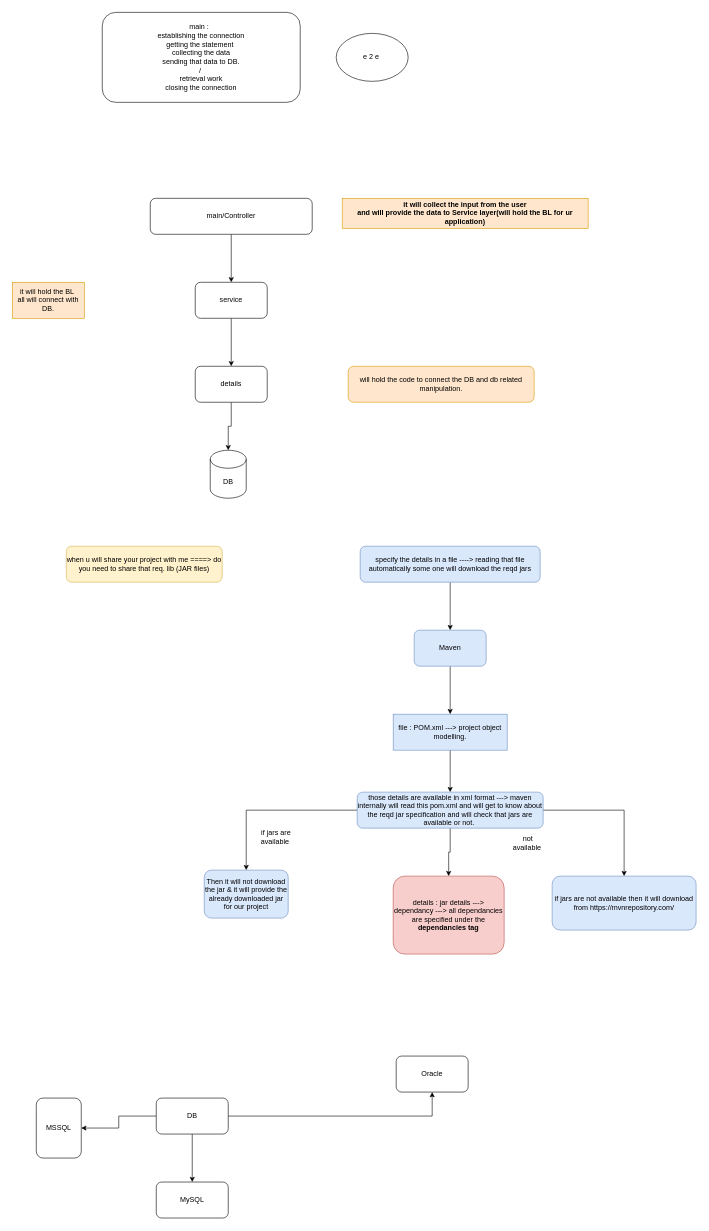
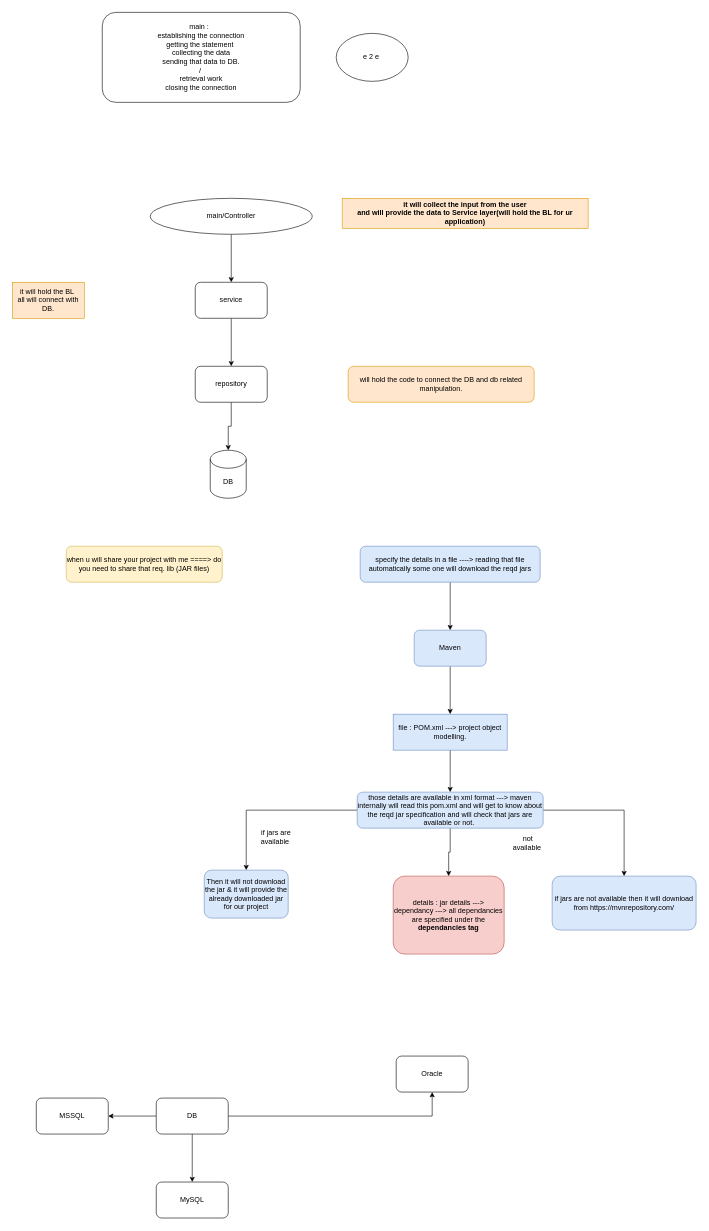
node "main/Controller": shape rounded rectangle -> ellipse
node "details": label "details" -> "repository"
node "MSSQL": size 45x60 -> 72x36
